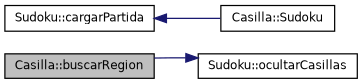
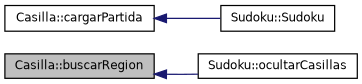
node "Sudoku::cargarPartida": label "Sudoku::cargarPartida" -> "Casilla::cargarPartida"
node "Casilla::Sudoku": label "Casilla::Sudoku" -> "Sudoku::Sudoku"
edge "Casilla::buscarRegion" -> "Sudoku::ocultarCasillas": reversed
